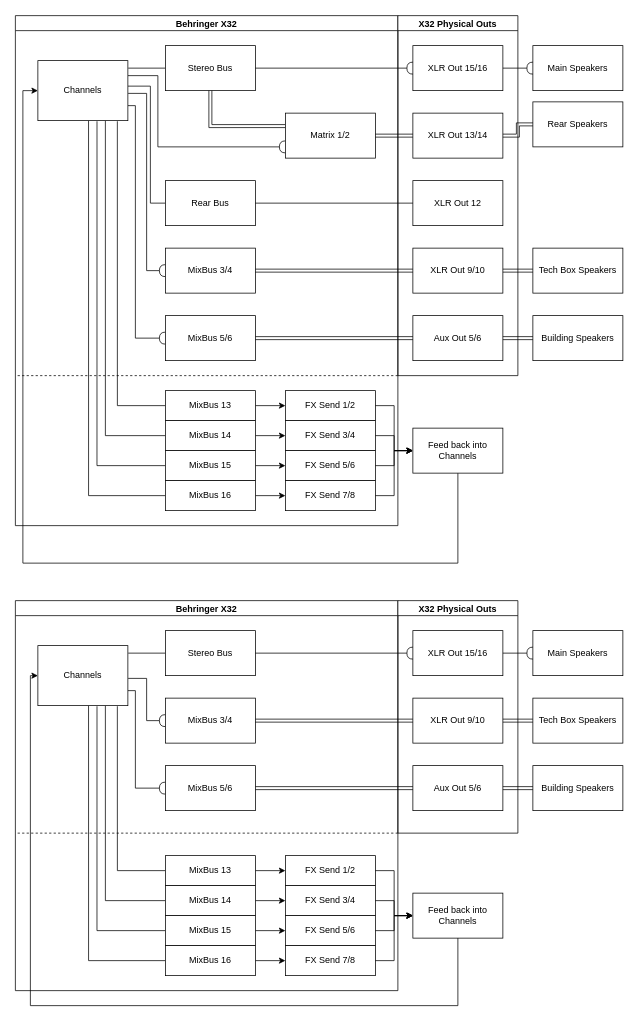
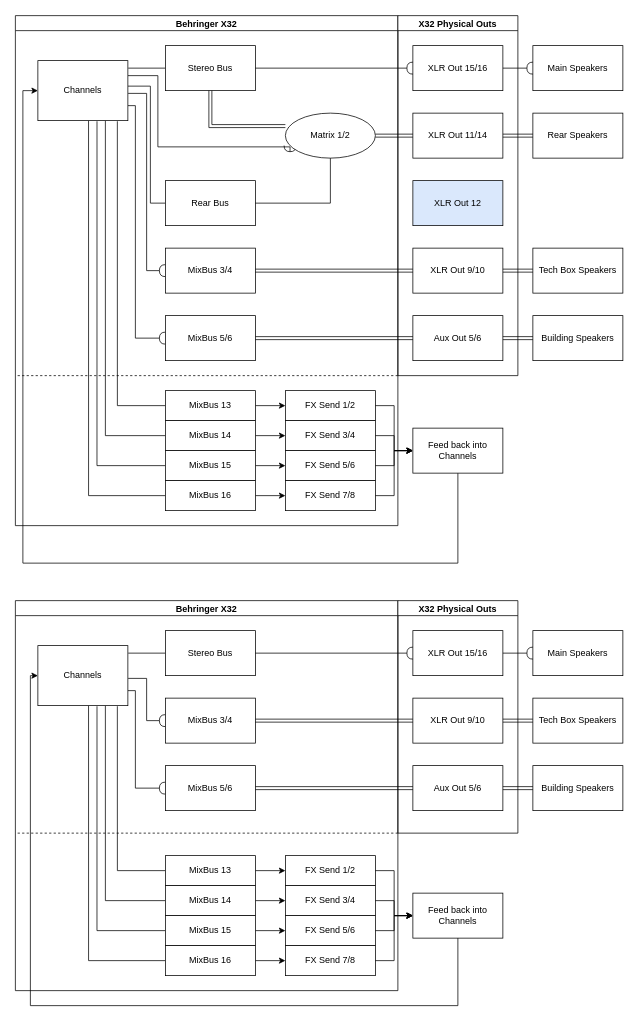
node "Rear Speakers": moved (578, 124) -> (578, 135)
node "Matrix 1/2": shape rectangle -> ellipse
node "XLR Out 13/14": label "XLR Out 13/14" -> "XLR Out 11/14"
edge "Rear Bus" -- "XLR Out 12": now "Rear Bus" -- "Matrix 1/2"
node "XLR Out 12": fillcolor #ffffff -> #dae8fc
